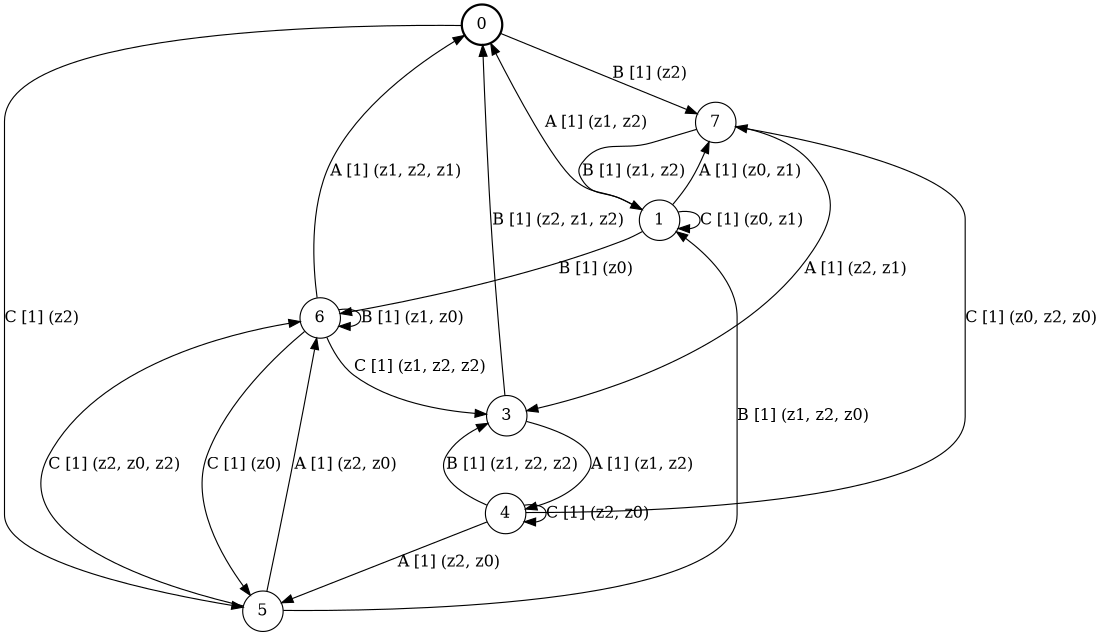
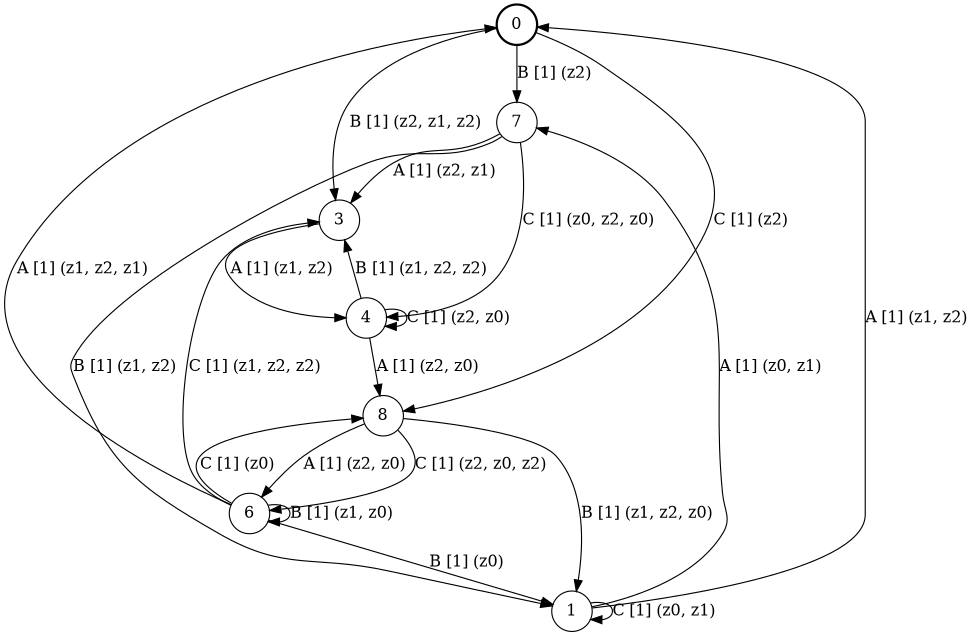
edge "3" -> "0": reversed
edge "1" -> "6": reversed
edge "4" -> "7": reversed
node "5": label "5" -> "8"
